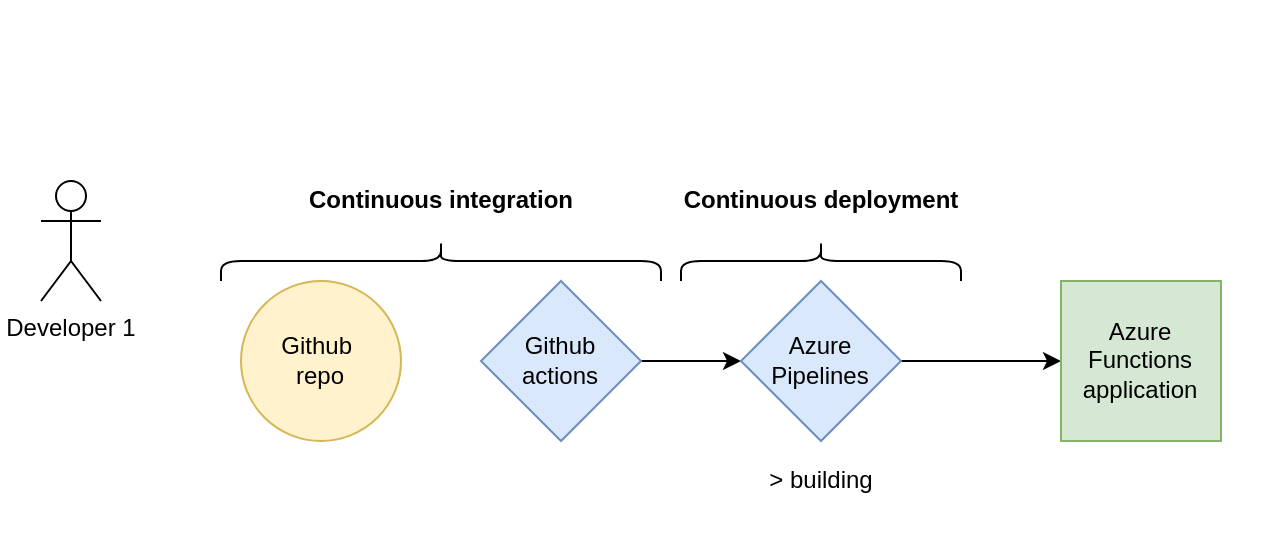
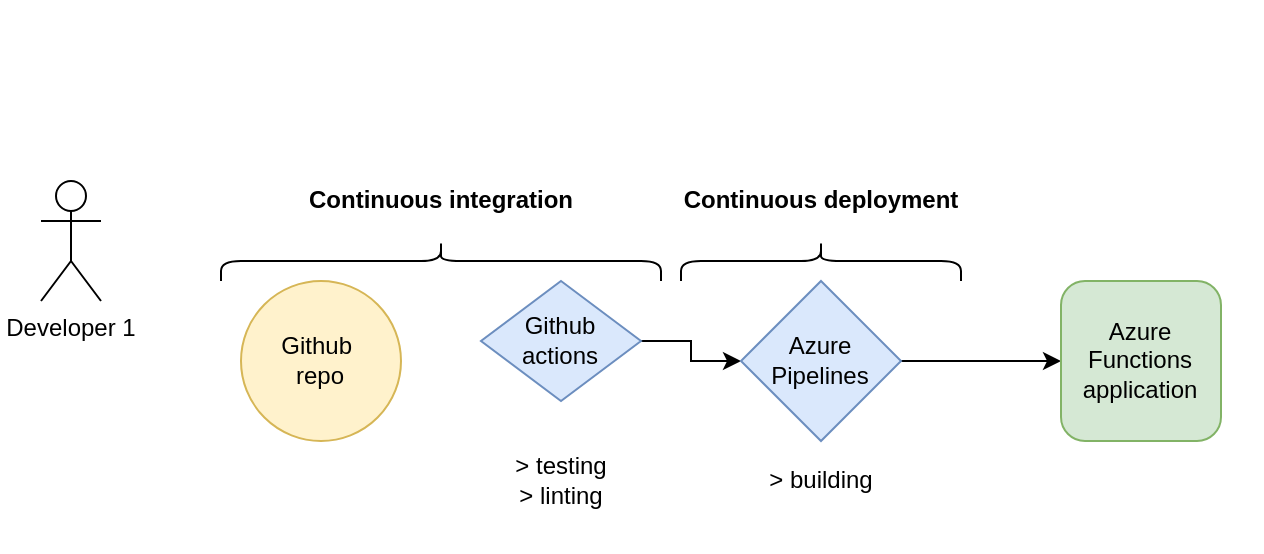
node "Github actions": size 160x160 -> 160x120
node "Azure Functions application": shape rectangle -> rounded rectangle
node "> testing > linting": added
